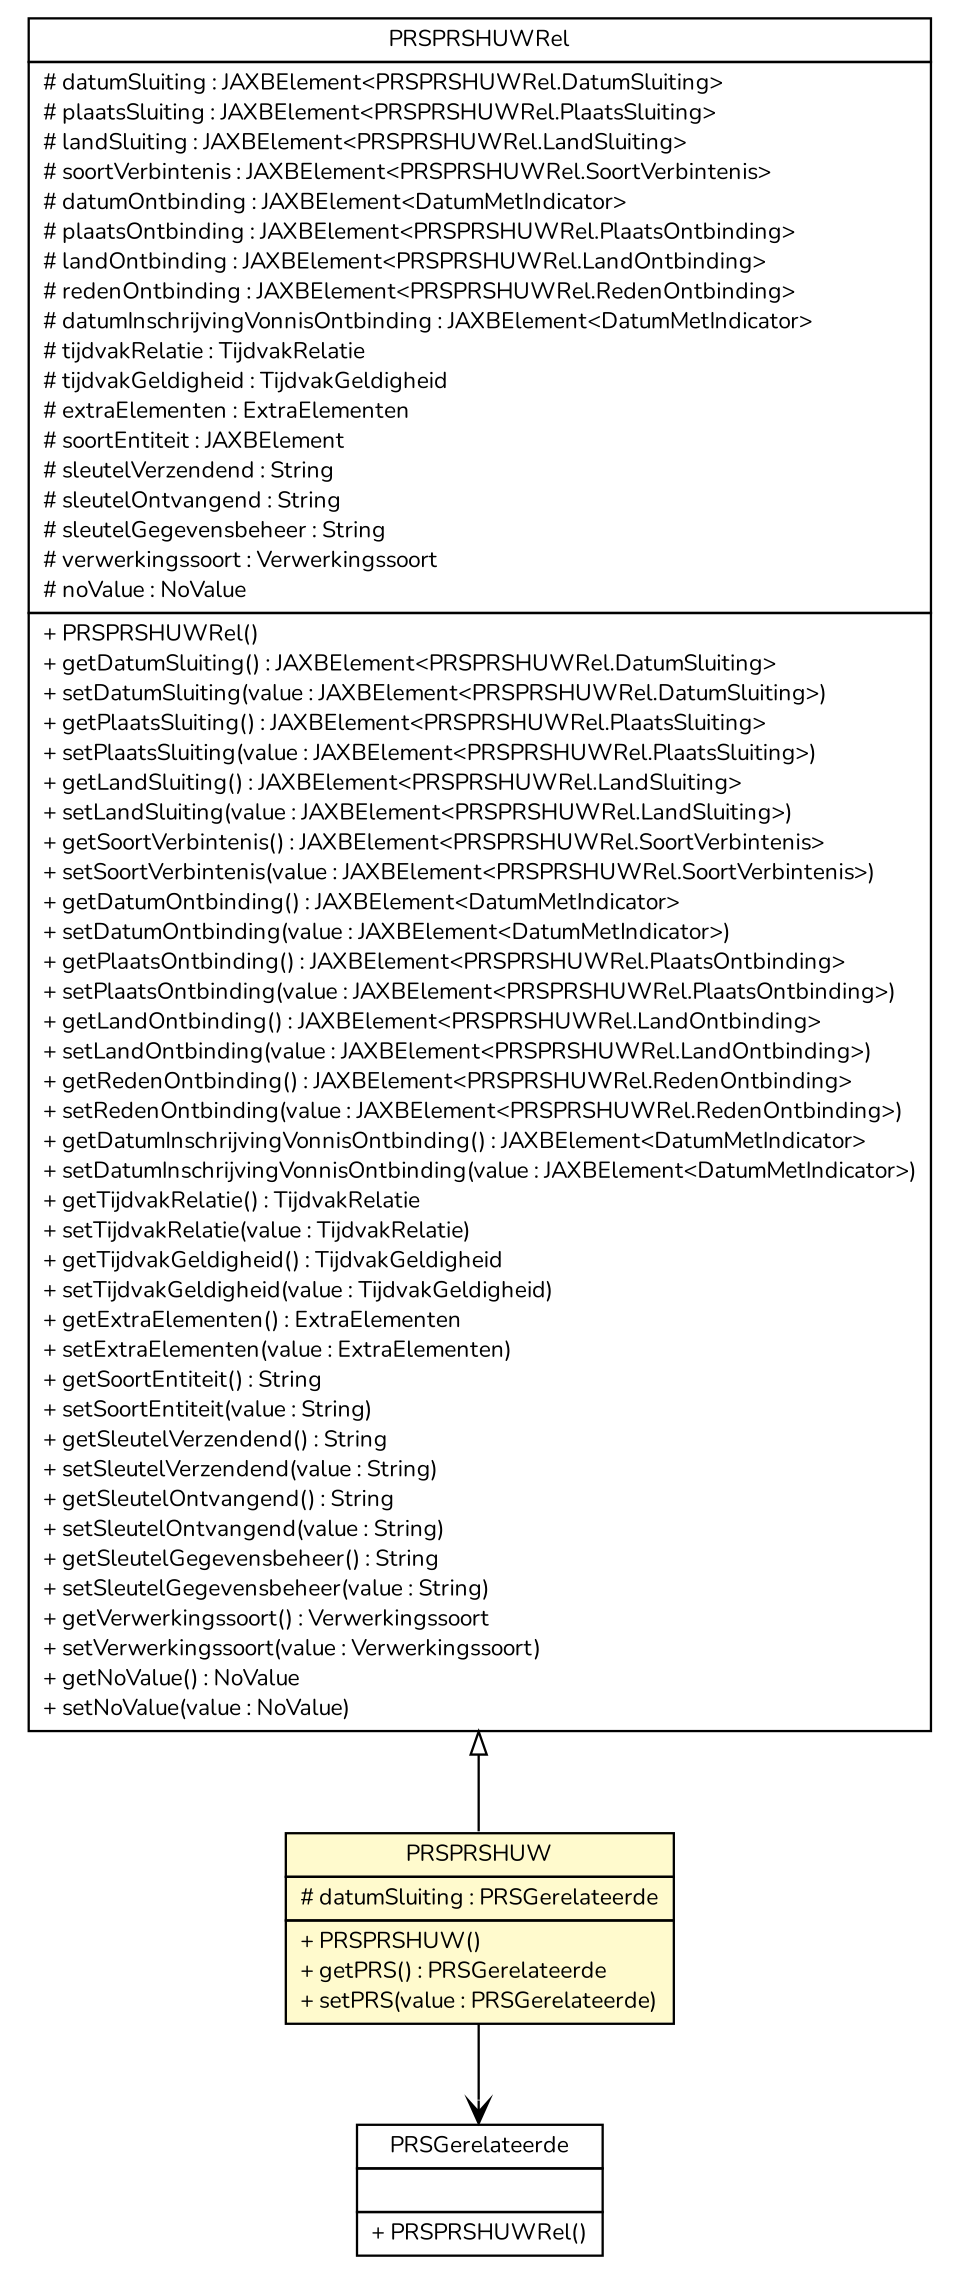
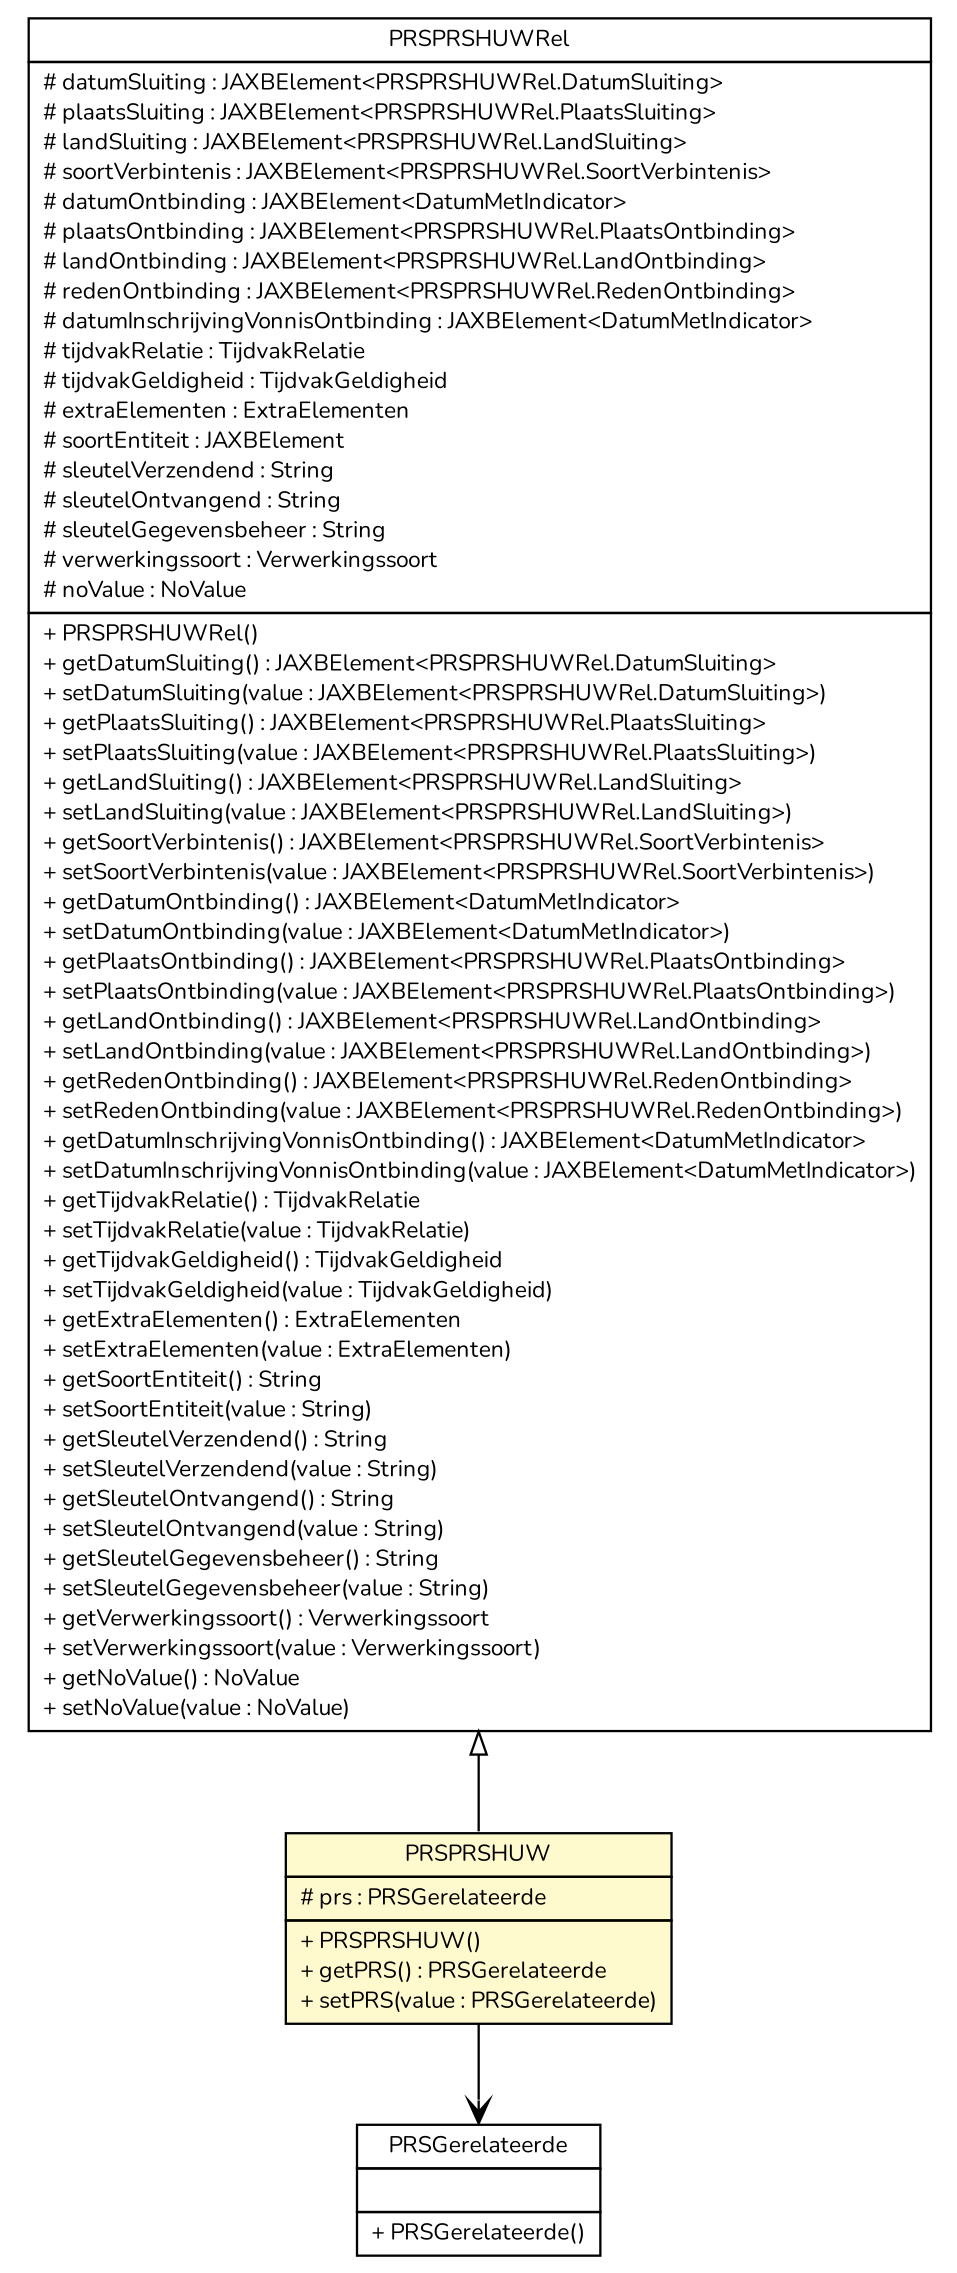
node "PRSPRSHUW": text "# datumSluiting : PRSGerelateerde" -> "# prs : PRSGerelateerde"
node "PRSGerelateerde": text "+ PRSPRSHUWRel()" -> "+ PRSGerelateerde()"
